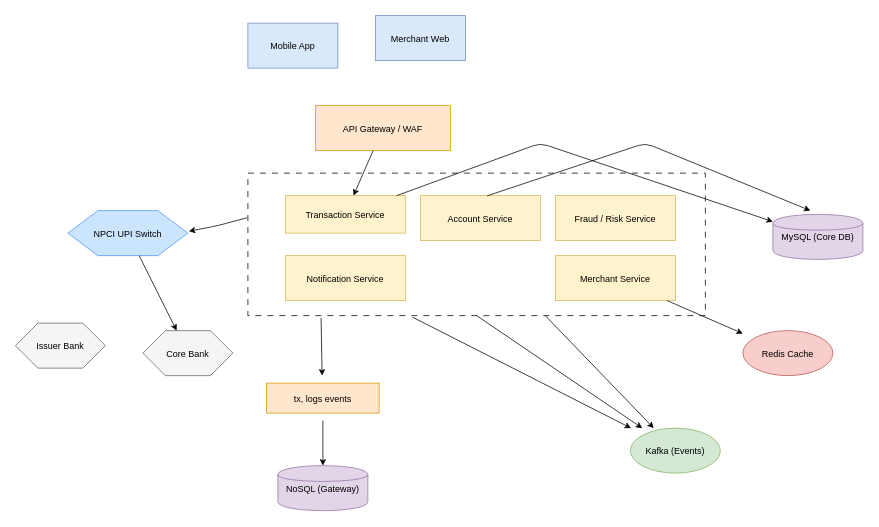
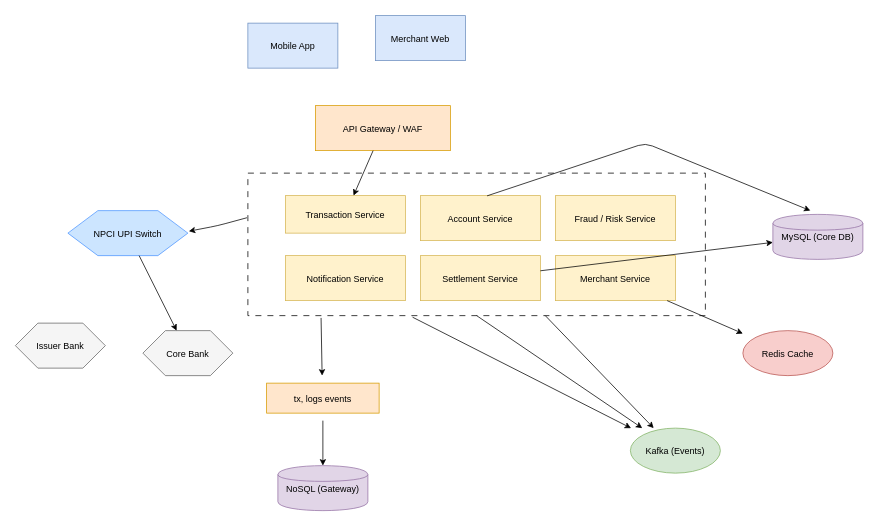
edge "Transaction Service" -> "MySQL (Core DB)": removed
edge "Settlement Service" -> "MySQL (Core DB)": added
node "Settlement Service": added
